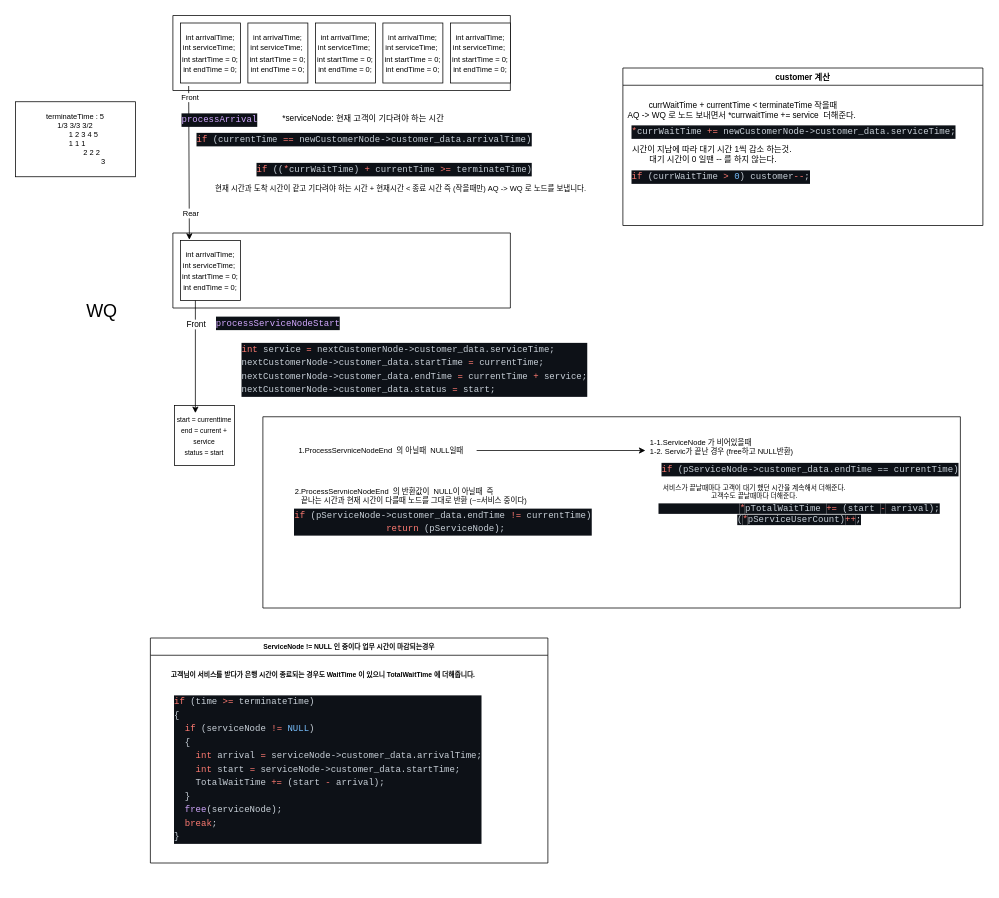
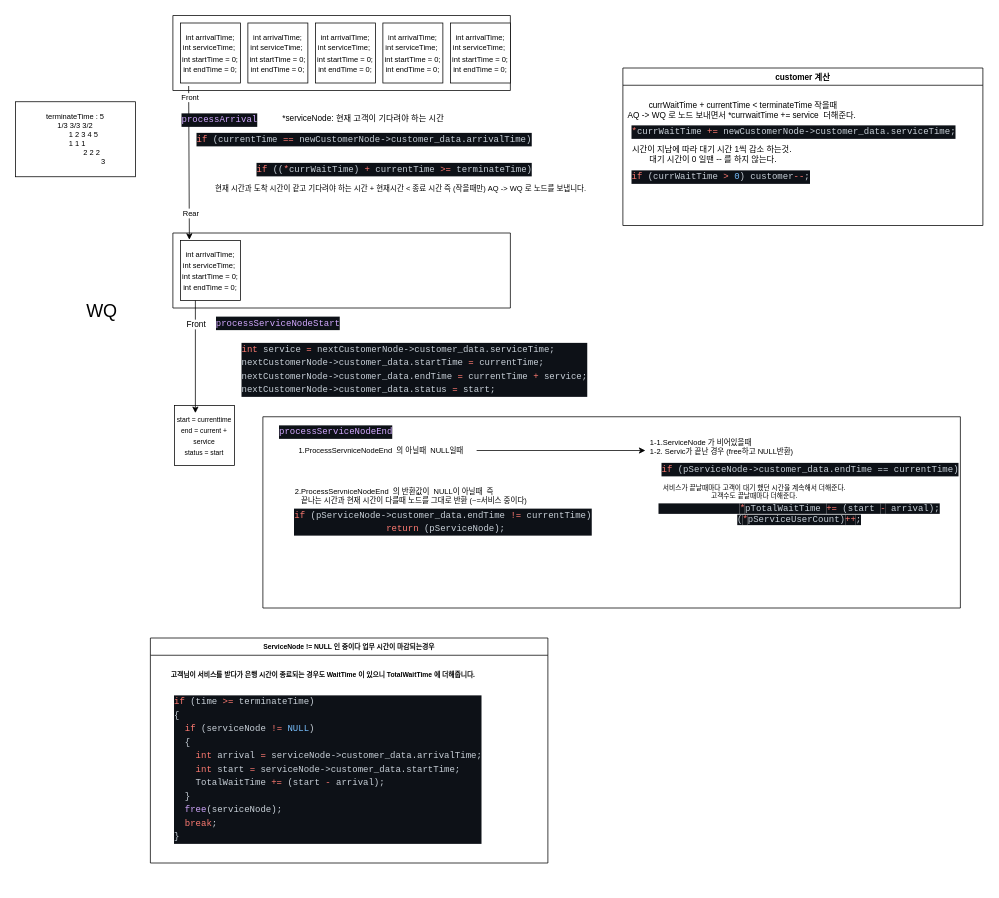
node "processServiceNodeEnd": added
